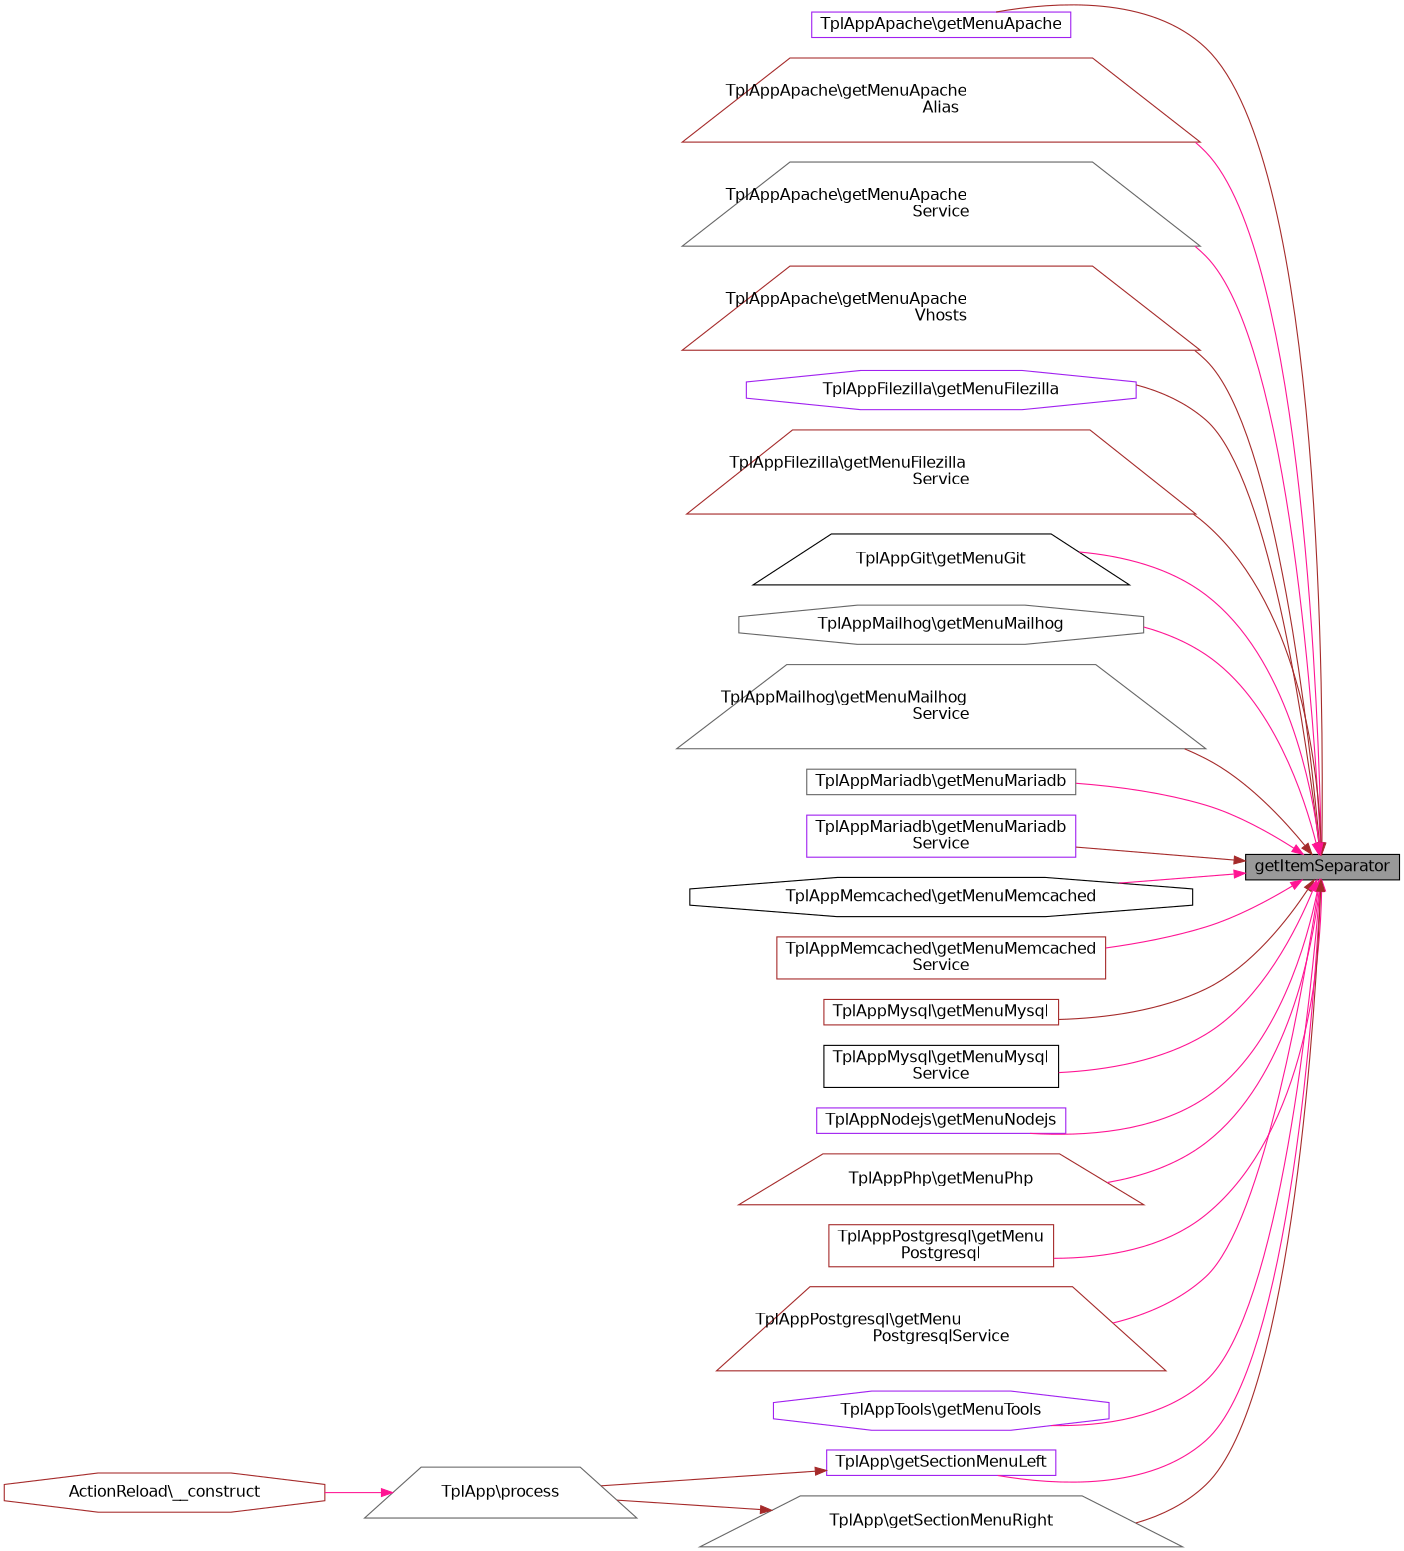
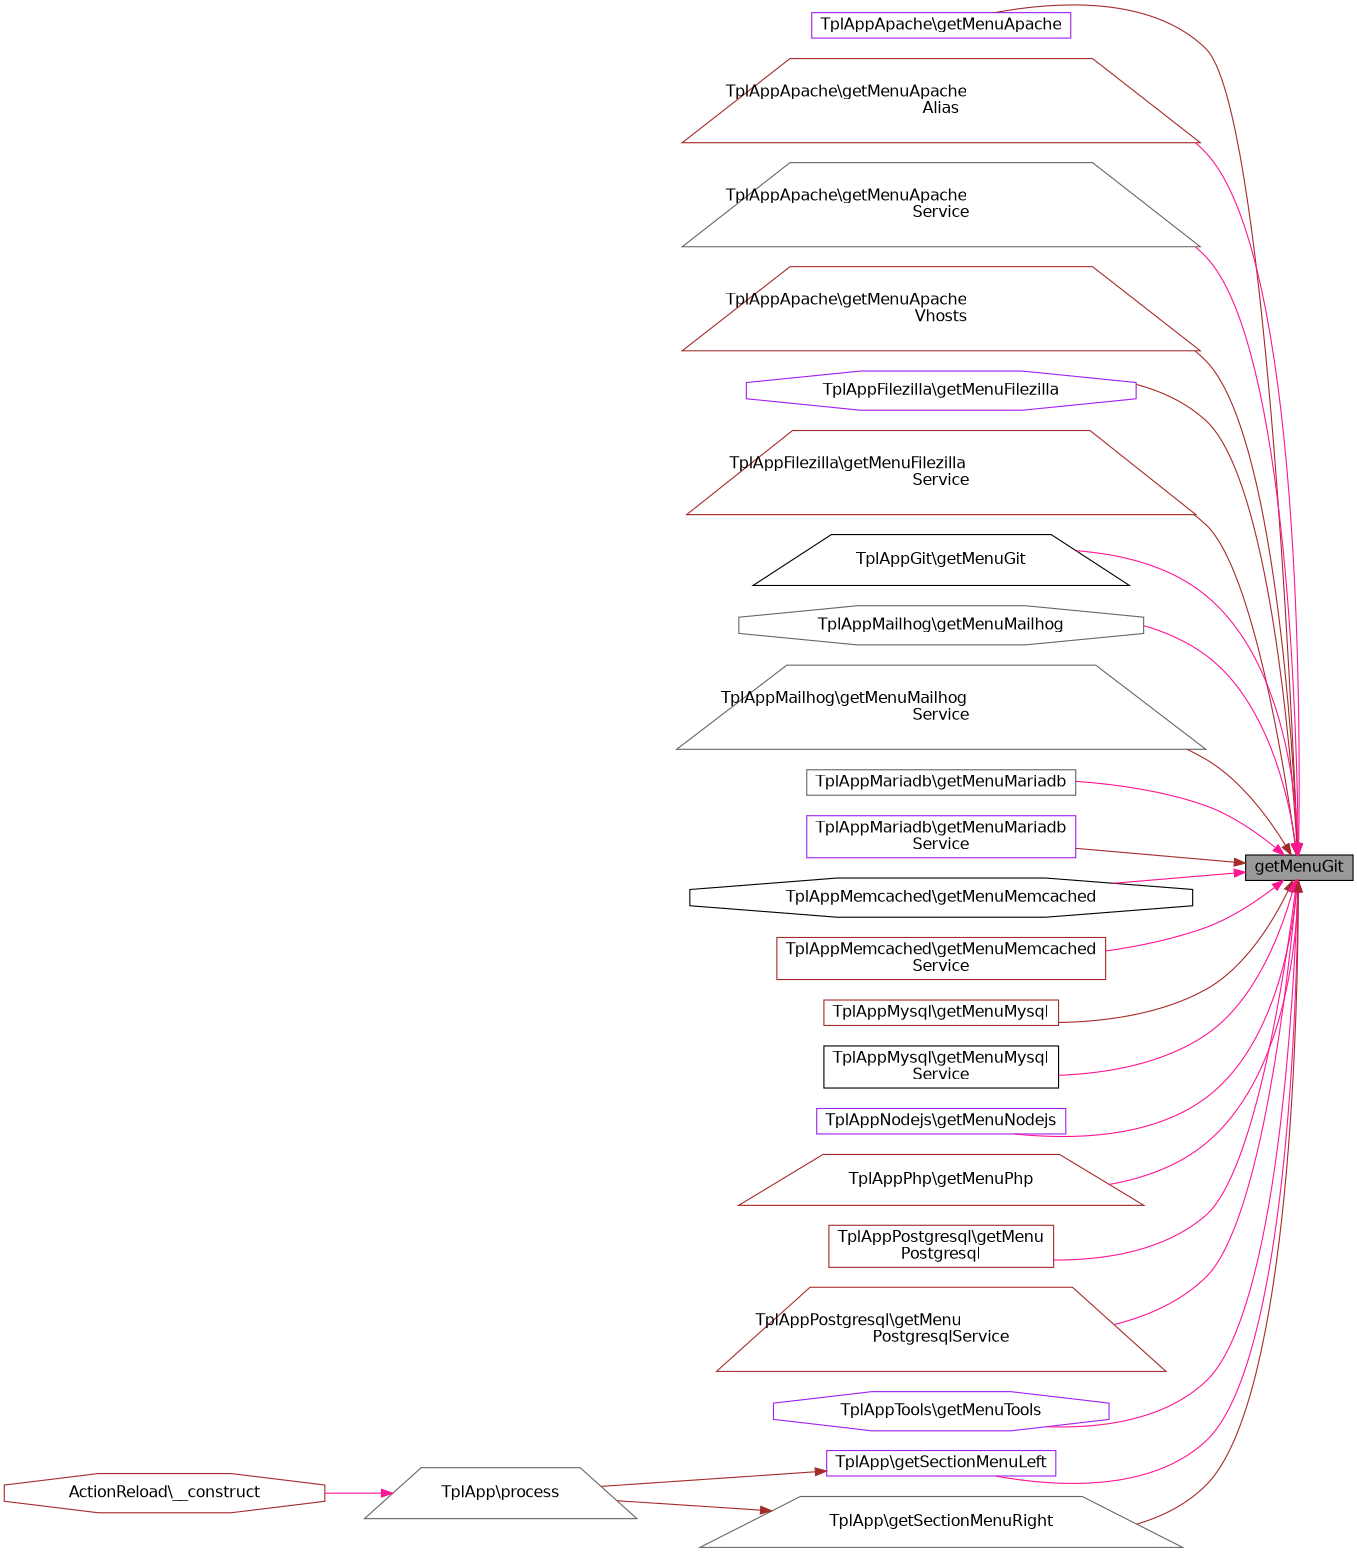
node "getItemSeparator": label "getItemSeparator" -> "getMenuGit"
